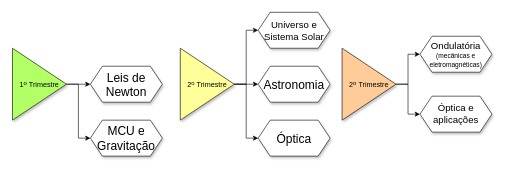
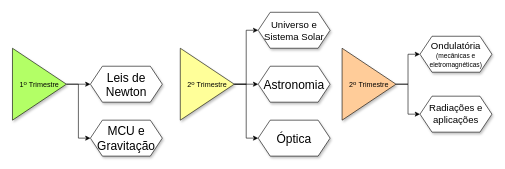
node "Óptica e aplicações": label "Óptica e aplicações" -> "Radiações e aplicações"
